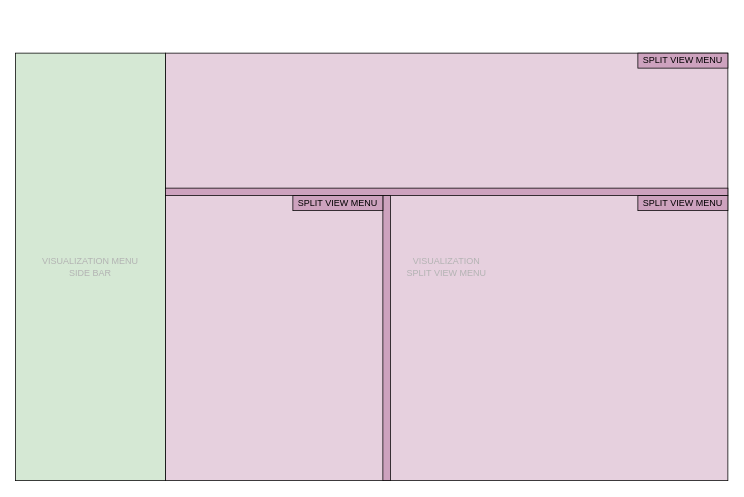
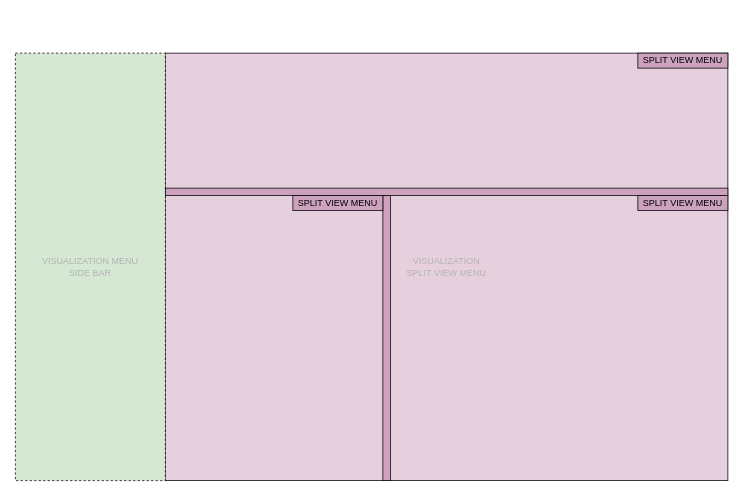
node "VISUALIZATION MENU SIDE BAR": style solid -> dashed
